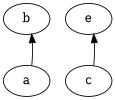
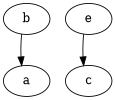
edge "a" -> "b": reversed
edge "c" -> "e": reversed
